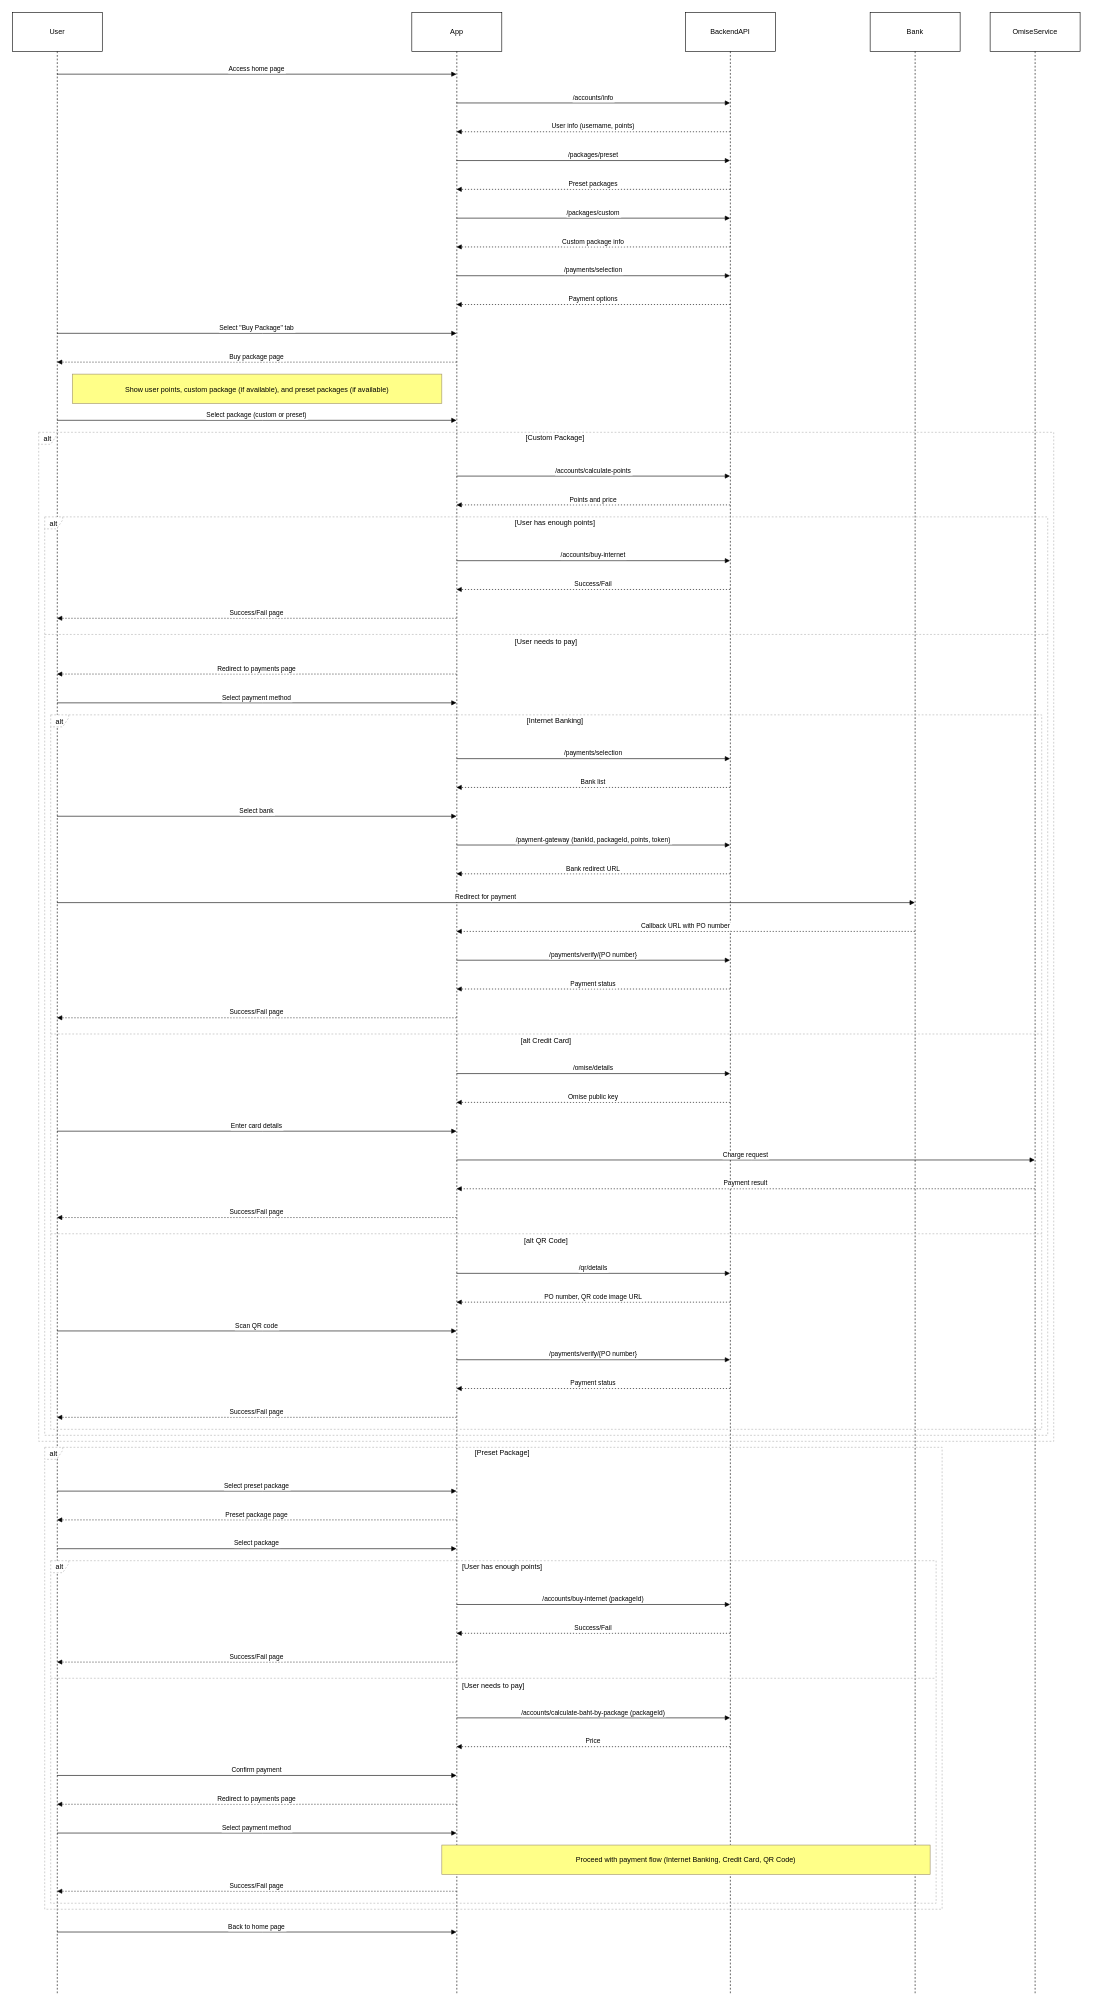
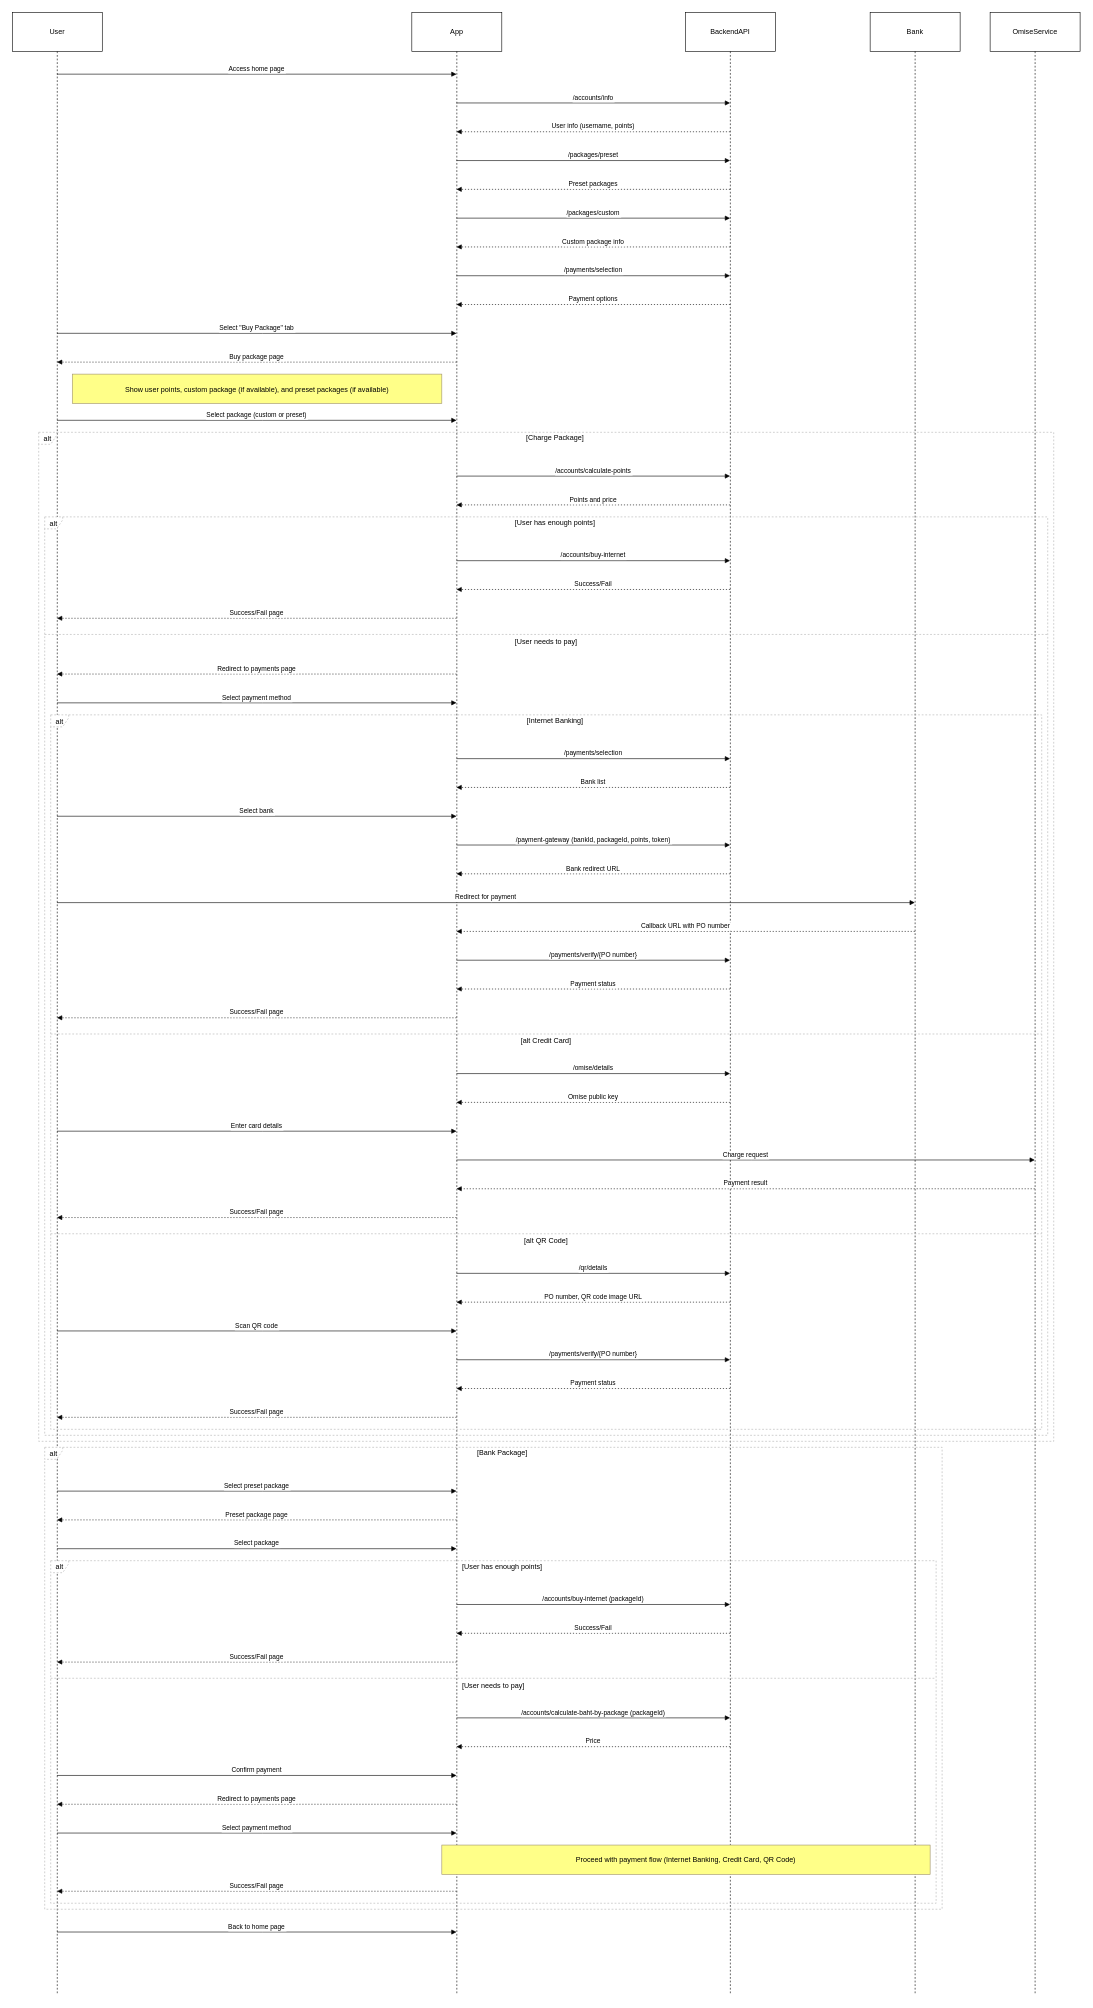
node "[Custom Package]": label "[Custom Package]" -> "[Charge Package]"
node "[Preset Package]": label "[Preset Package]" -> "[Bank Package]"
